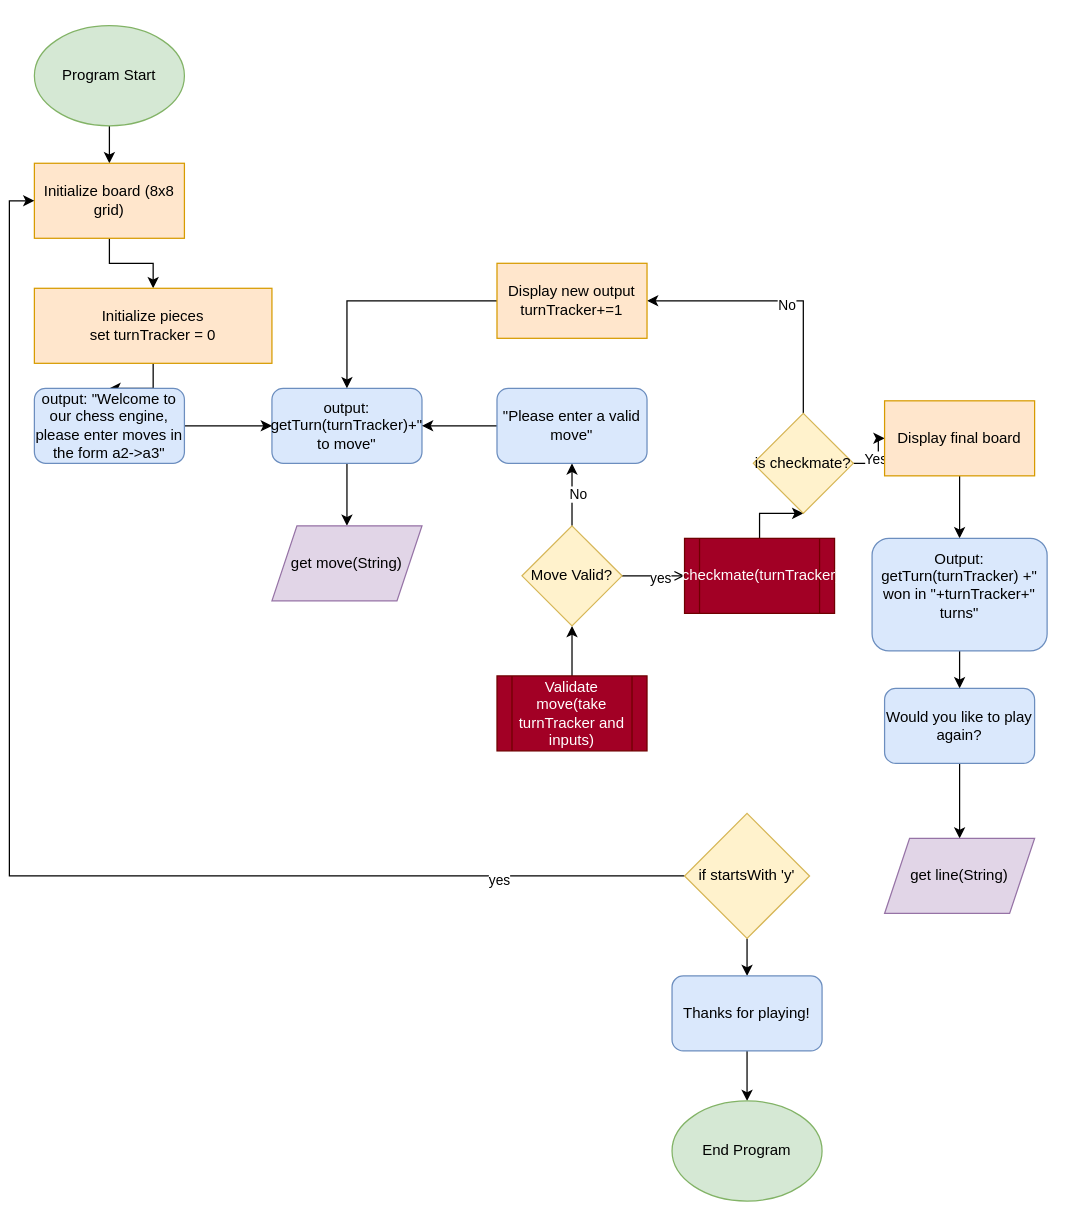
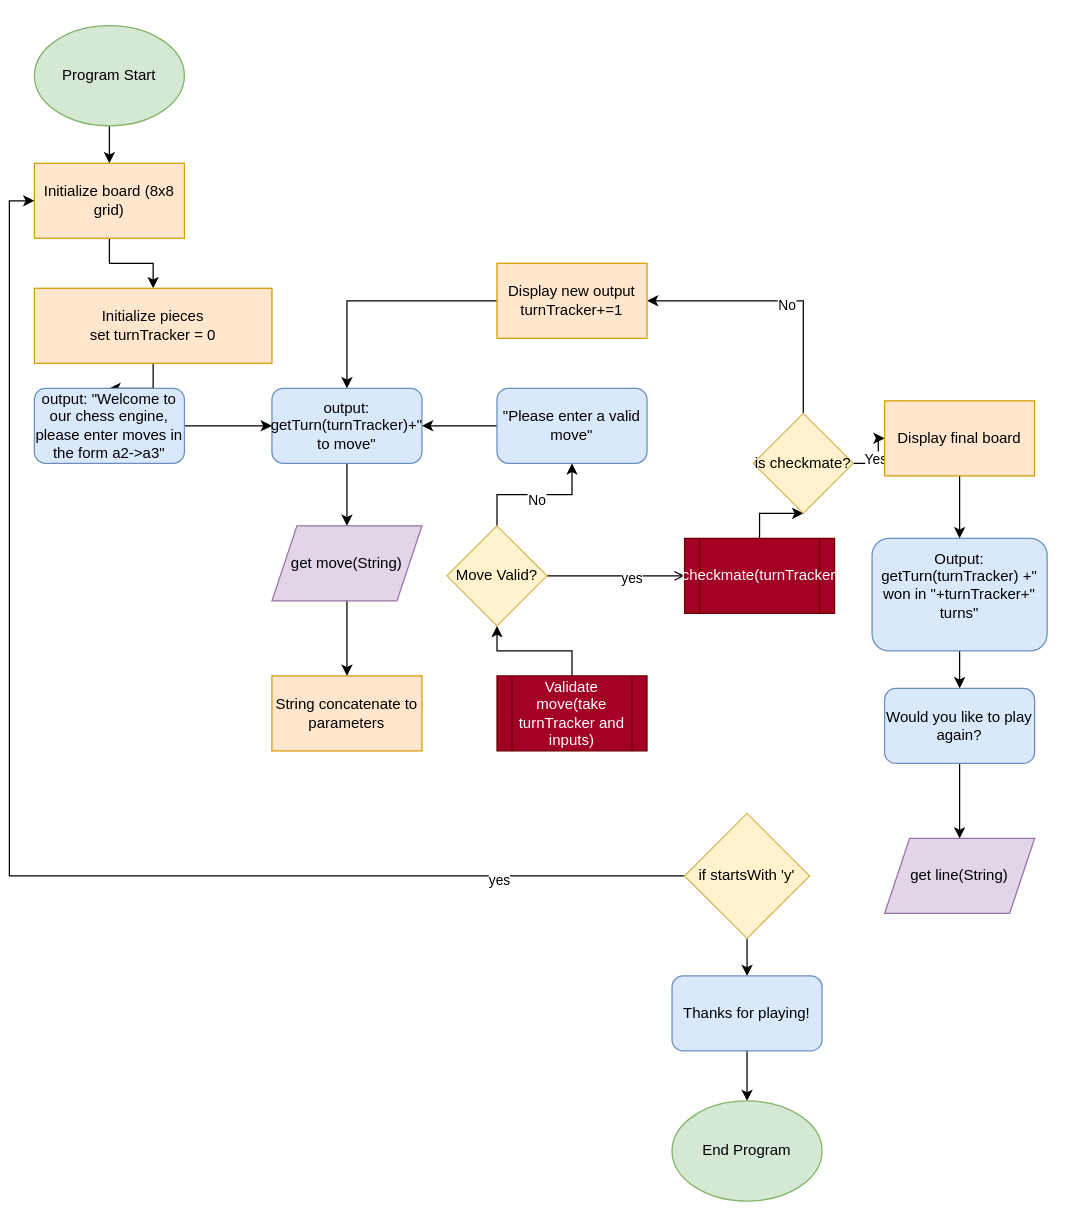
node "Move Valid?": moved (572, 576) -> (497, 576)
edge "get move(String)" -> "String concatenate to parameters": added
node "String concatenate to parameters": added
